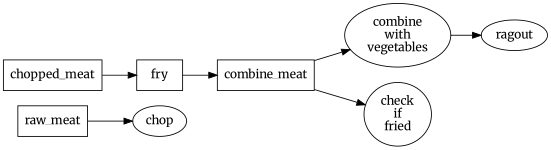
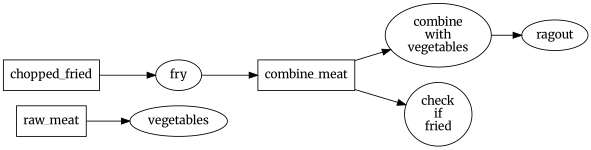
node "chopped_meat": label "chopped_meat" -> "chopped_fried"
node "fry": shape box -> ellipse
node "chop": label "chop" -> "vegetables"
